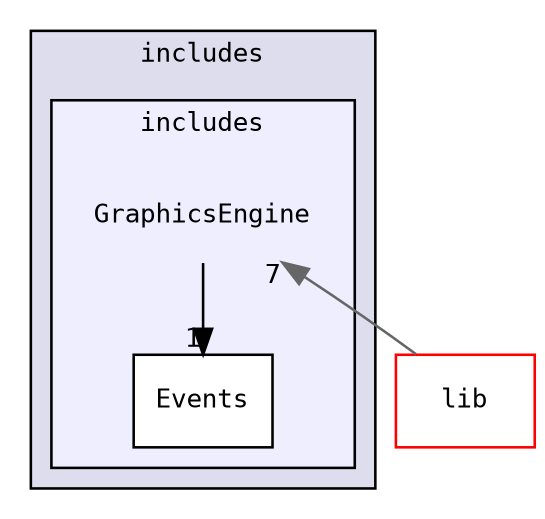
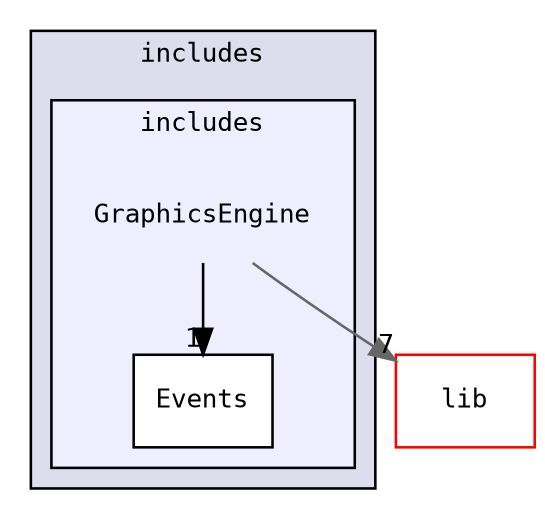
edge "lib" -> "GraphicsEngine": reversed
